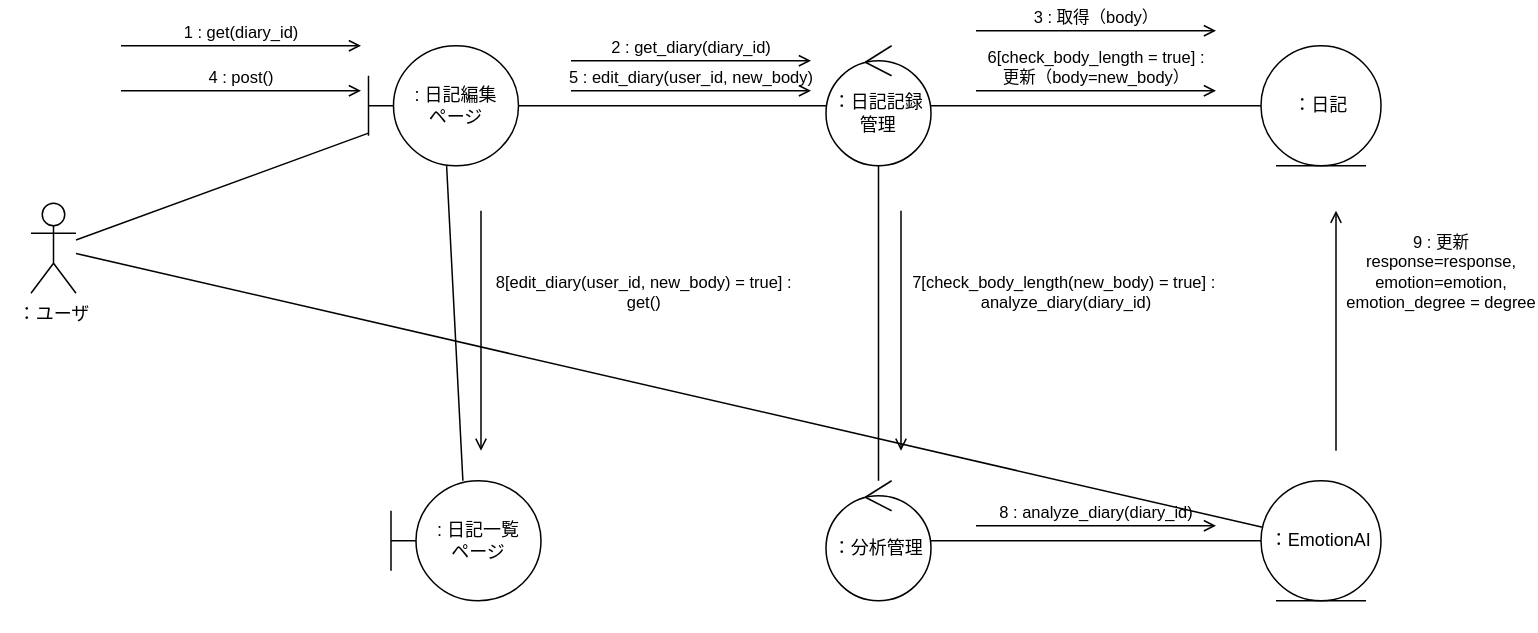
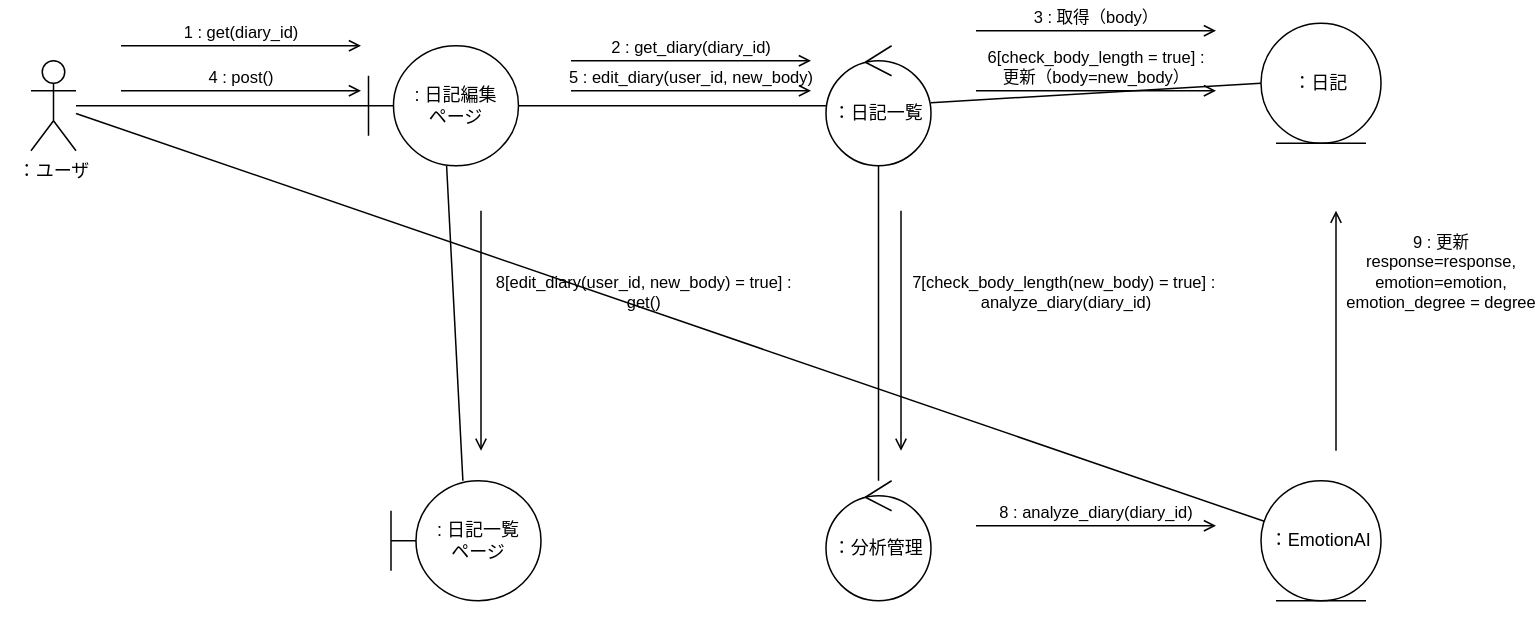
node "：日記": moved (1321, 106) -> (1321, 83)
node "：日記記録管理": label "：日記記録管理" -> "：日記一覧"
node "：ユーザ": moved (53, 248) -> (53, 106)
edge "：分析管理" -- "：EmotionAI": removed
